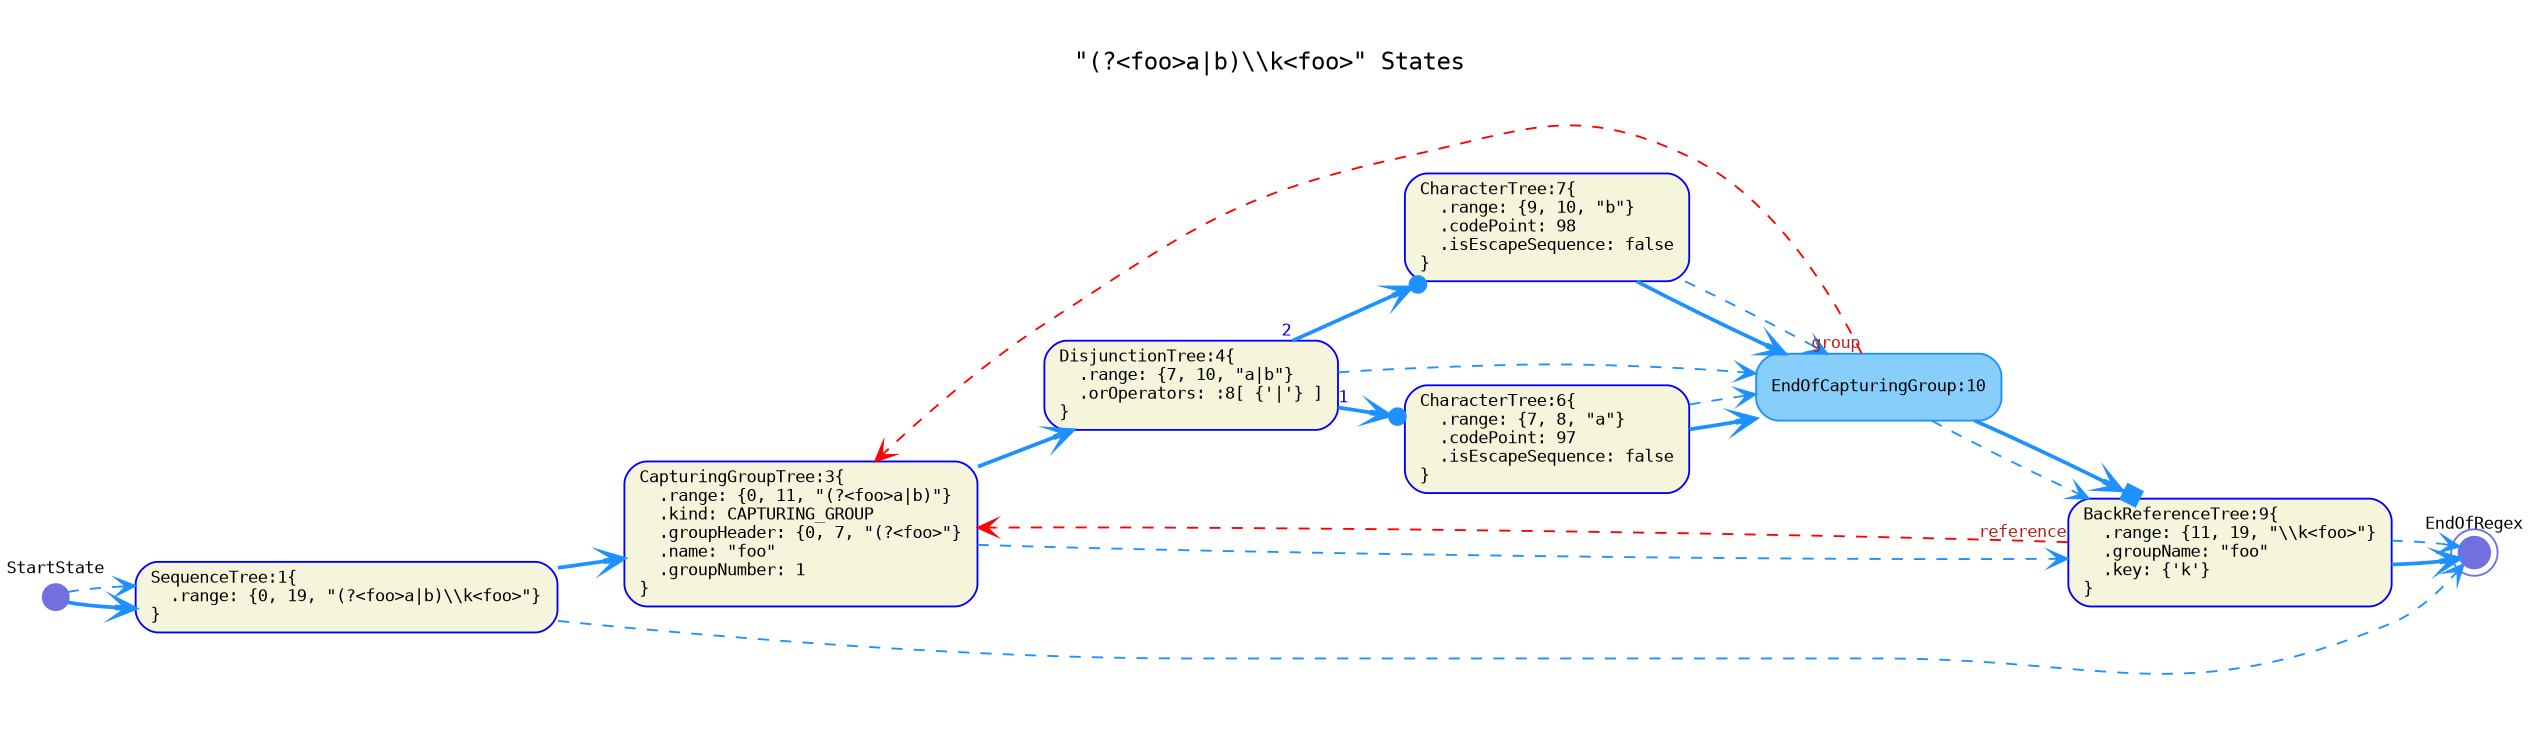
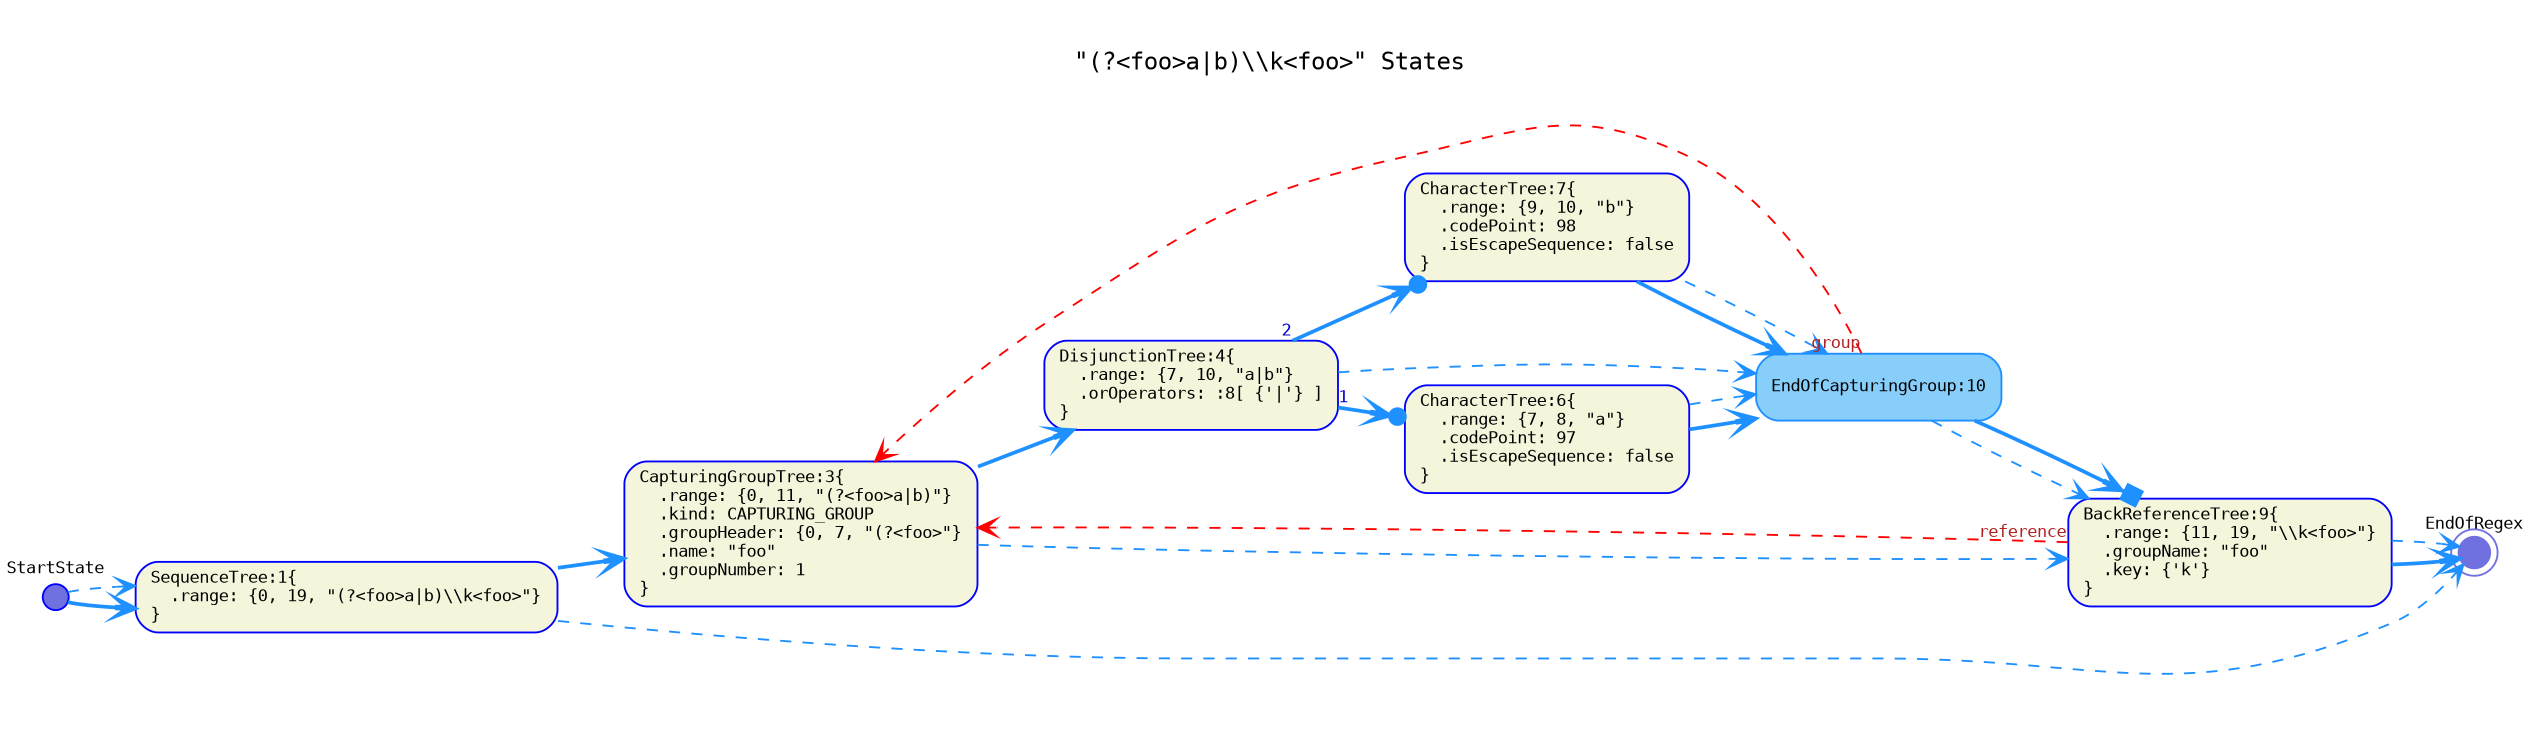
node "StartState": color #7070e0 -> Blue
